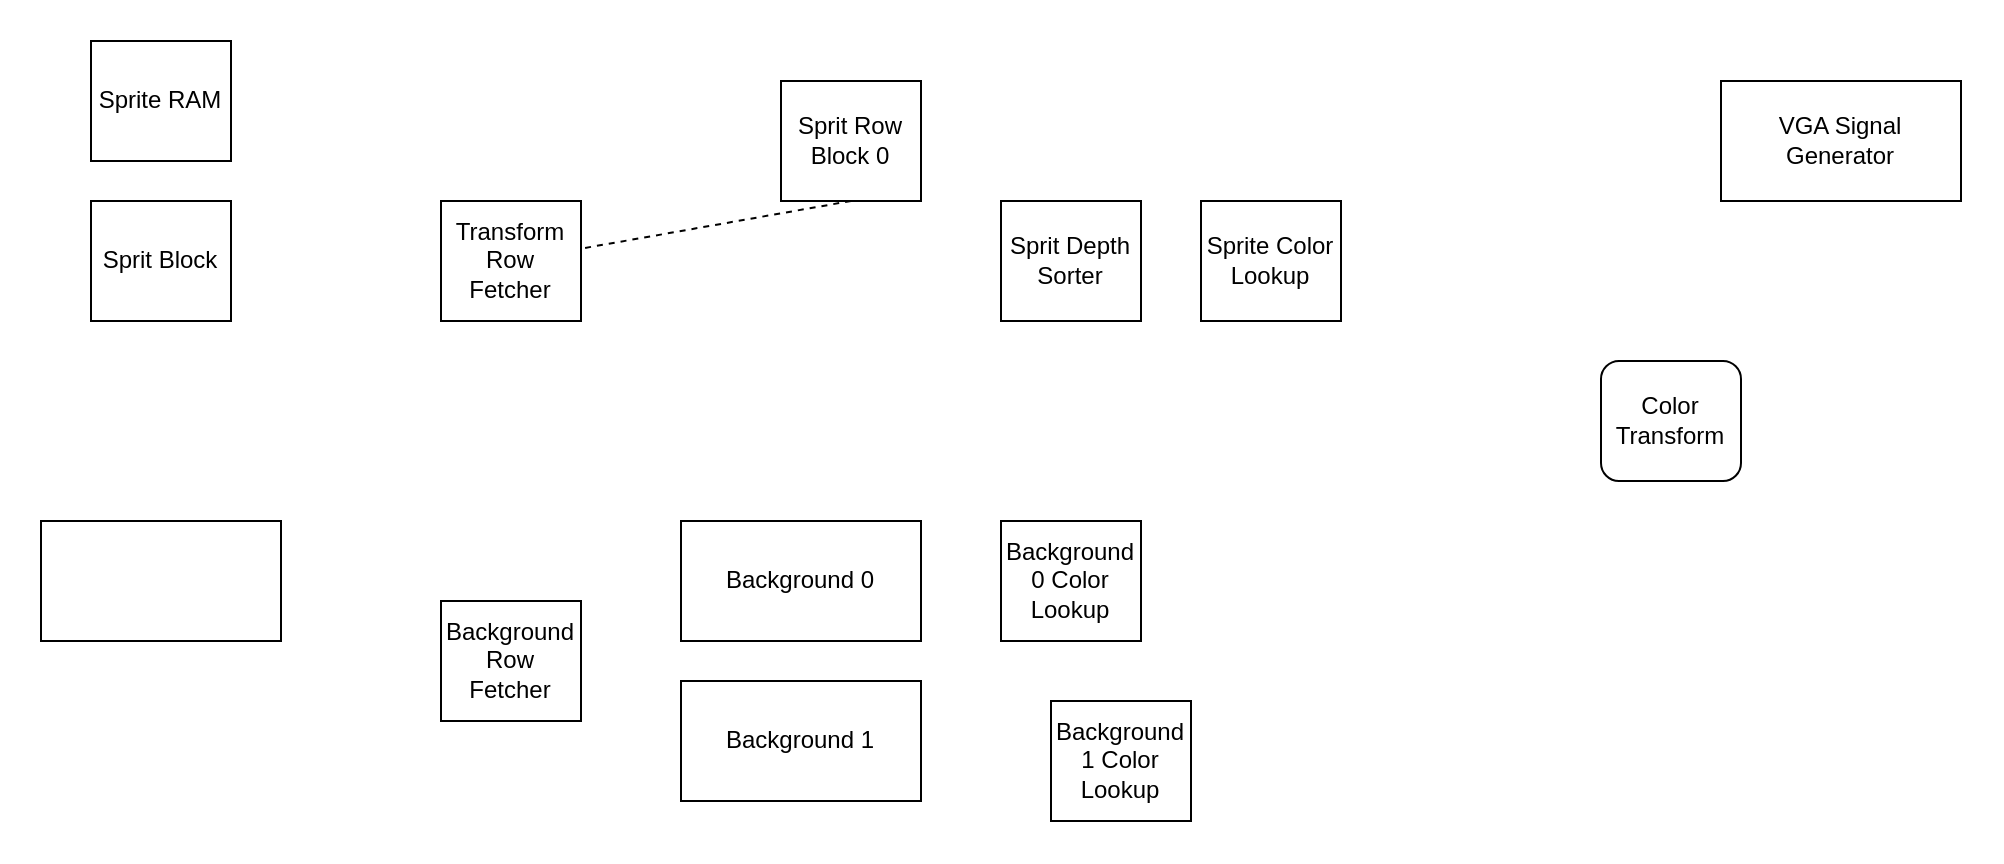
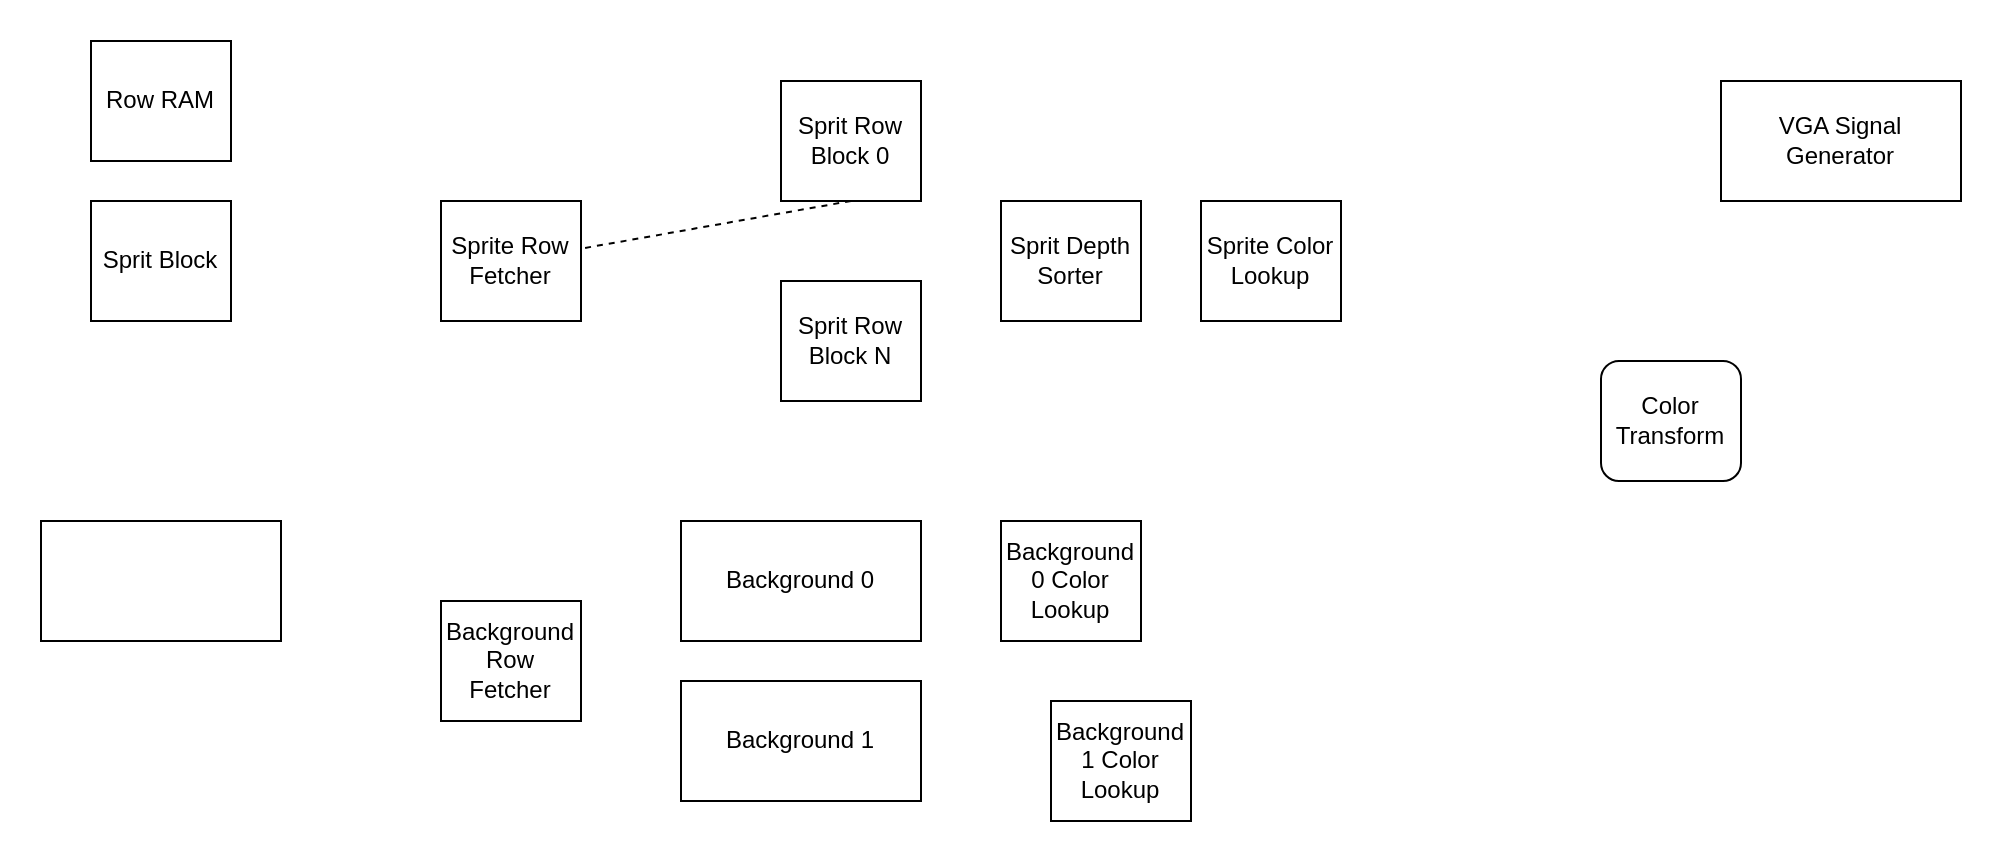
node "Sprite RAM": label "Sprite RAM" -> "Row RAM"
node "Transform Row Fetcher": label "Transform Row Fetcher" -> "Sprite Row Fetcher"
node "Sprit Row Block N": added
